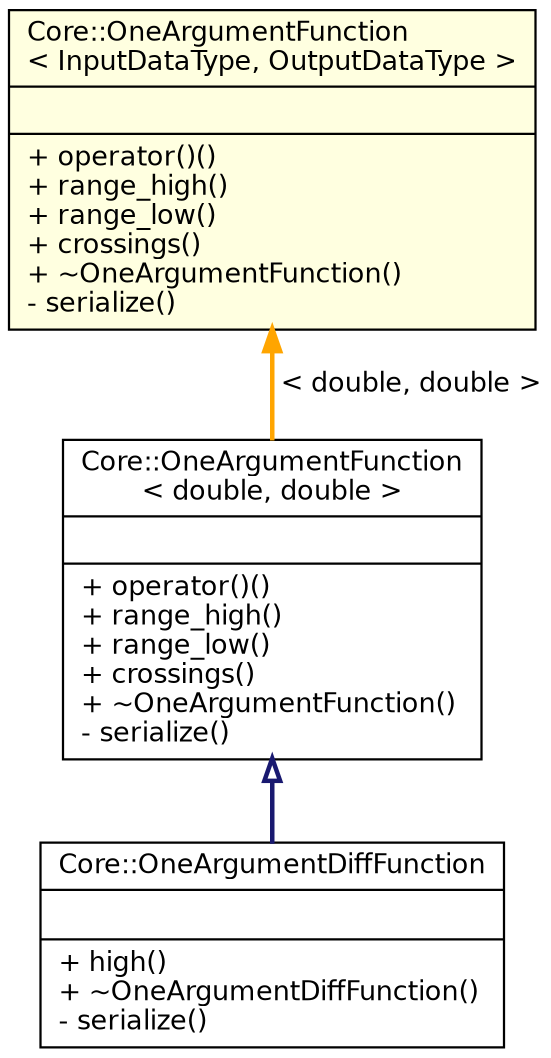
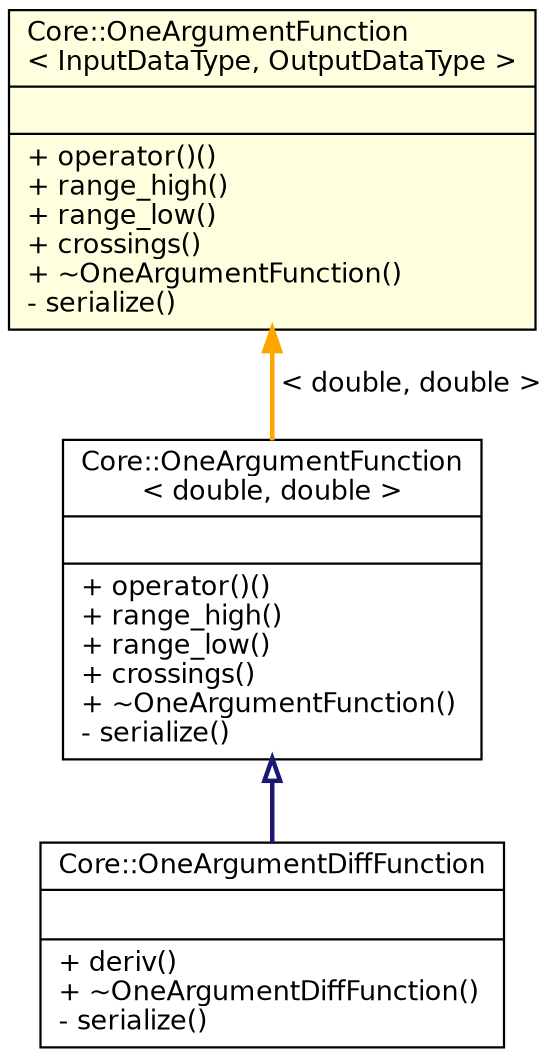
node "Core::OneArgumentDiffFunction": text "+ high()" -> "+ deriv()"
